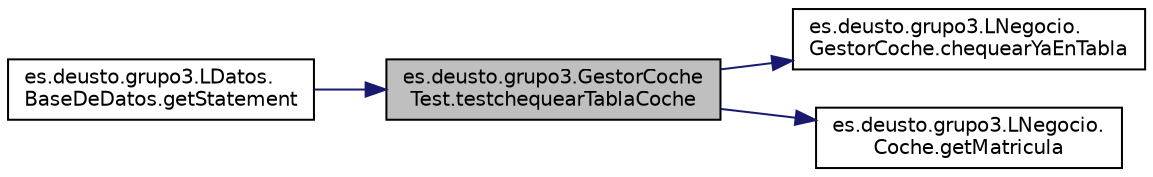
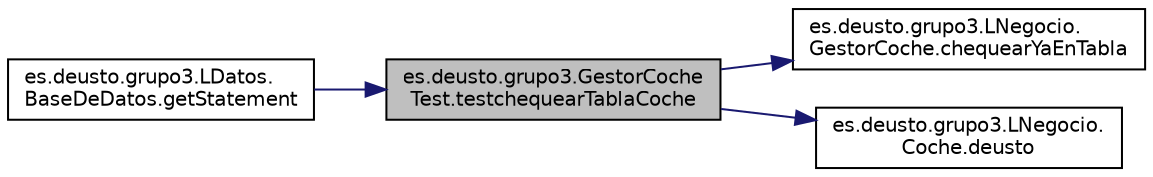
node "es.deusto.grupo3.LNegocio. Coche.getMatricula": label "es.deusto.grupo3.LNegocio. Coche.getMatricula" -> "es.deusto.grupo3.LNegocio. Coche.deusto"
